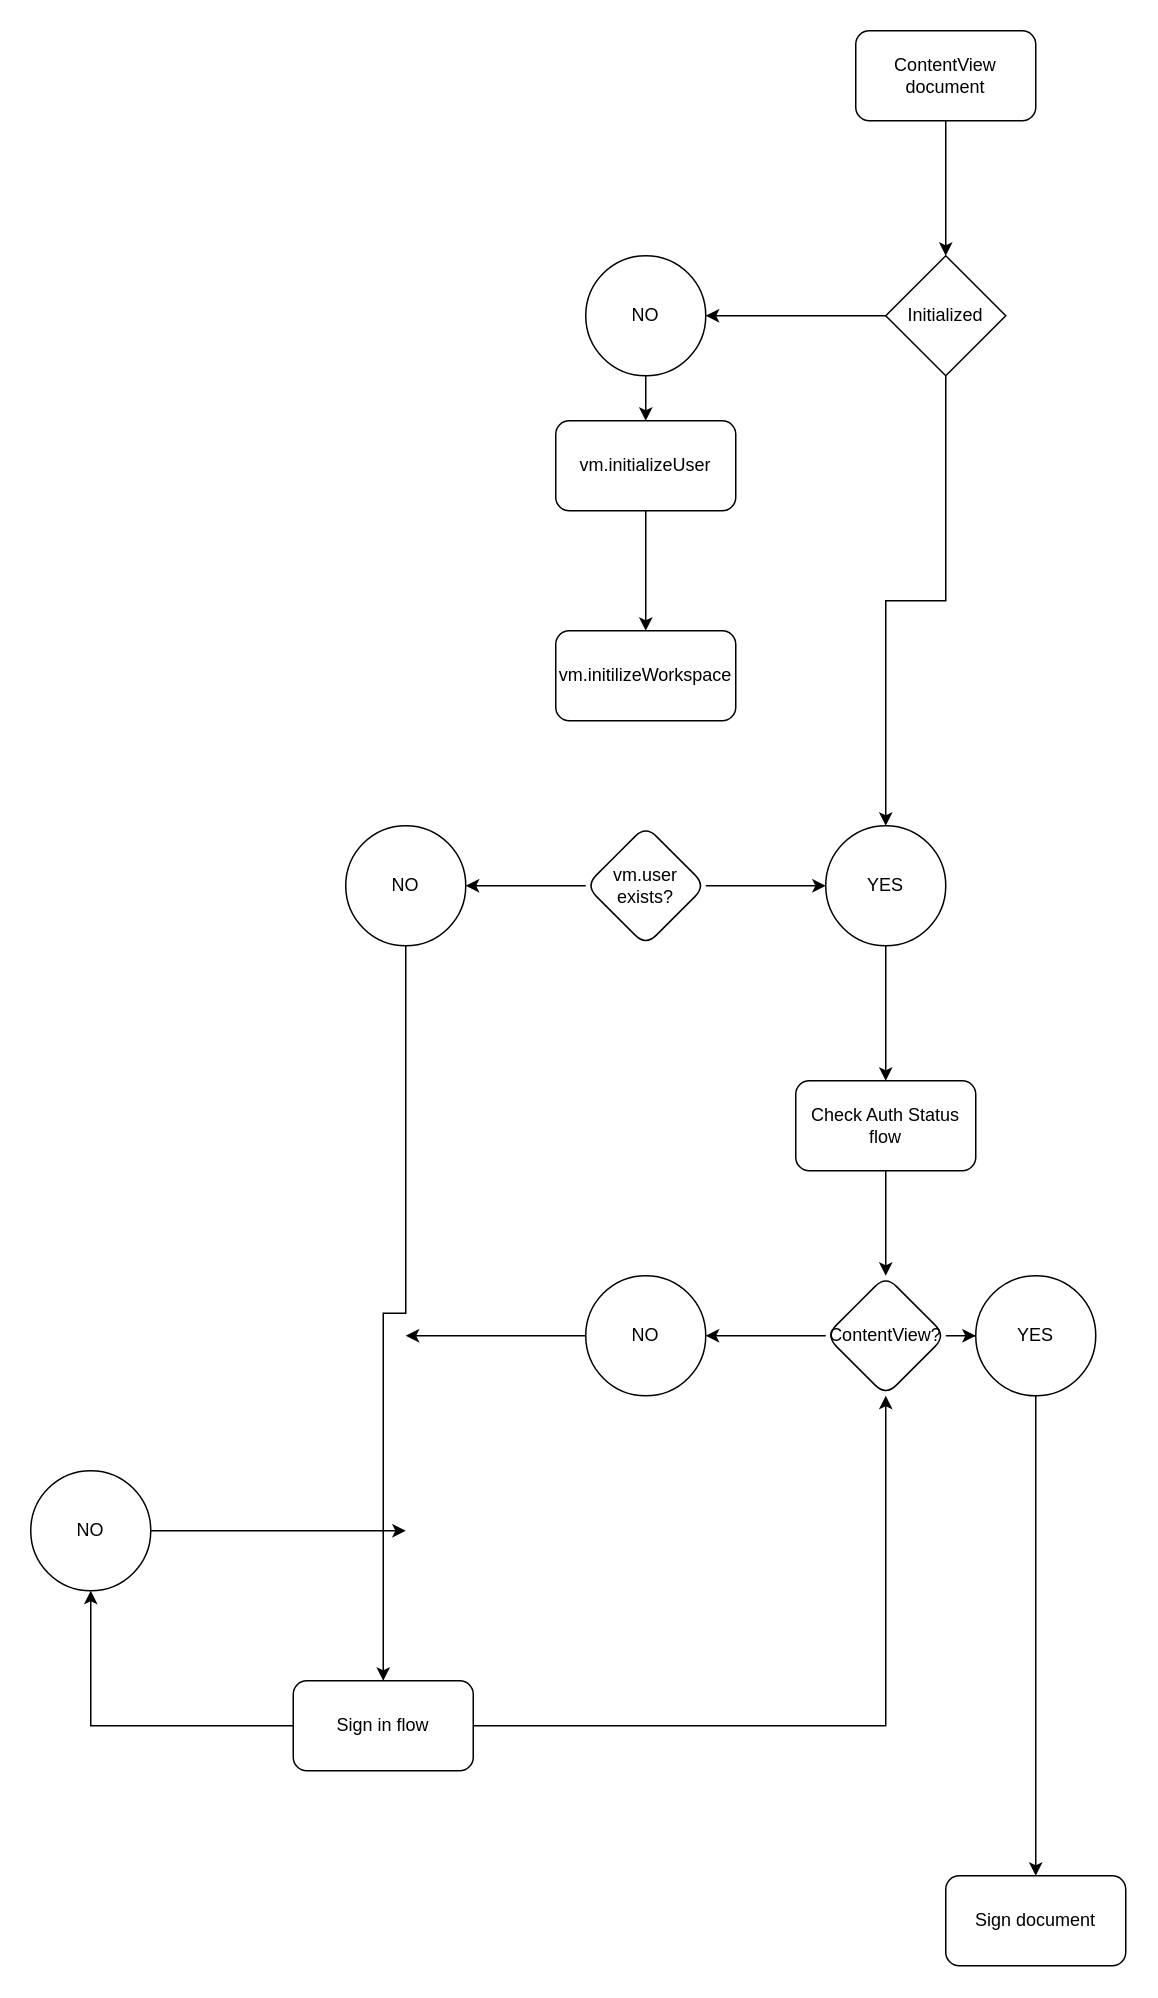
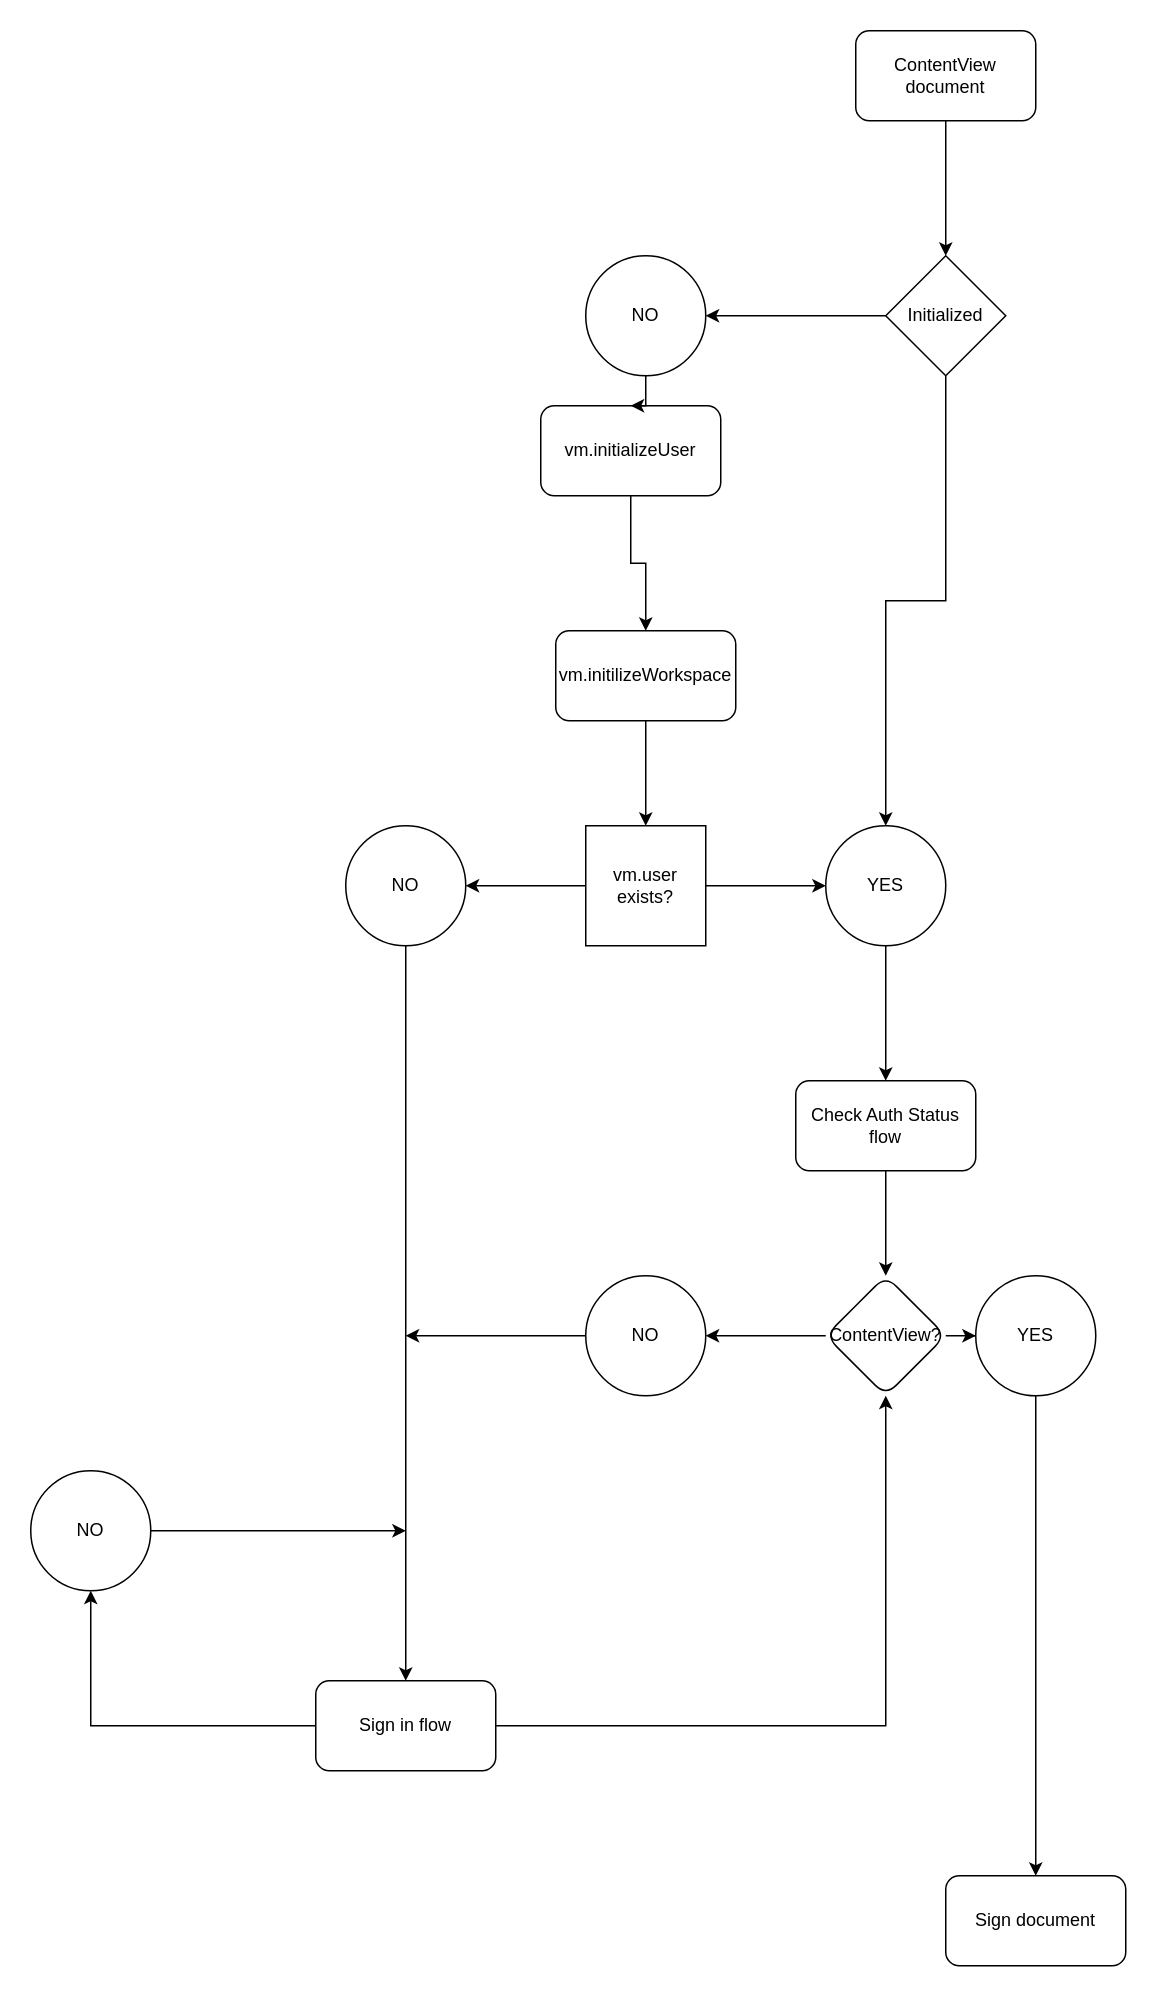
node "vm.initializeUser": moved (646, 466) -> (631, 451)
edge "vm.initilizeWorkspace" -> "vm.user exists?": added
node "vm.user exists?": shape diamond -> rectangle
node "Sign in flow": moved (383, 1726) -> (406, 1726)
